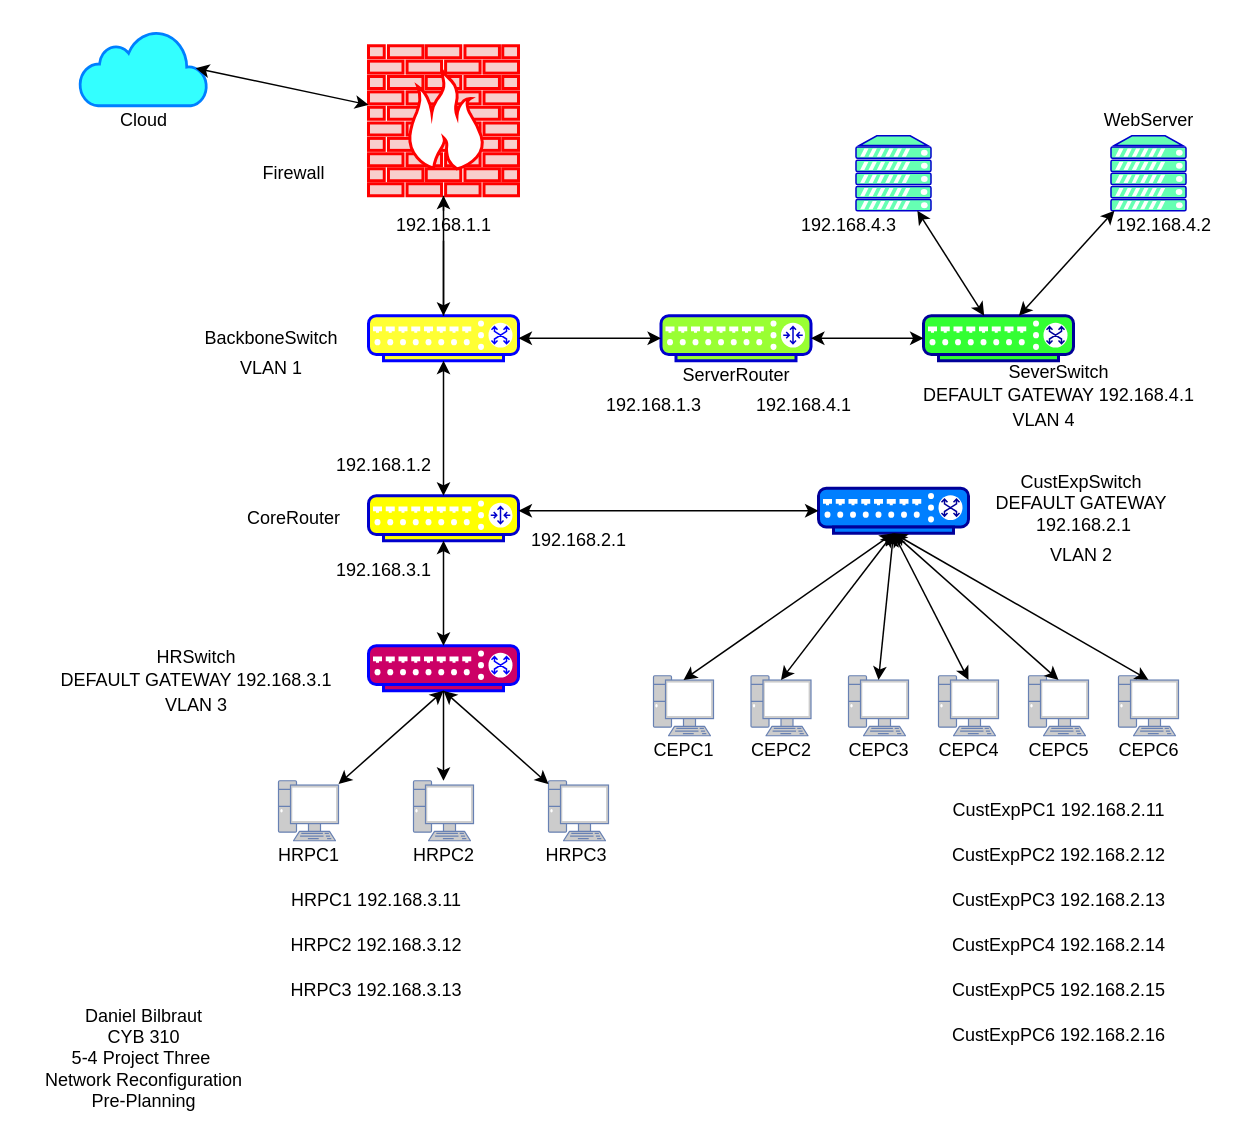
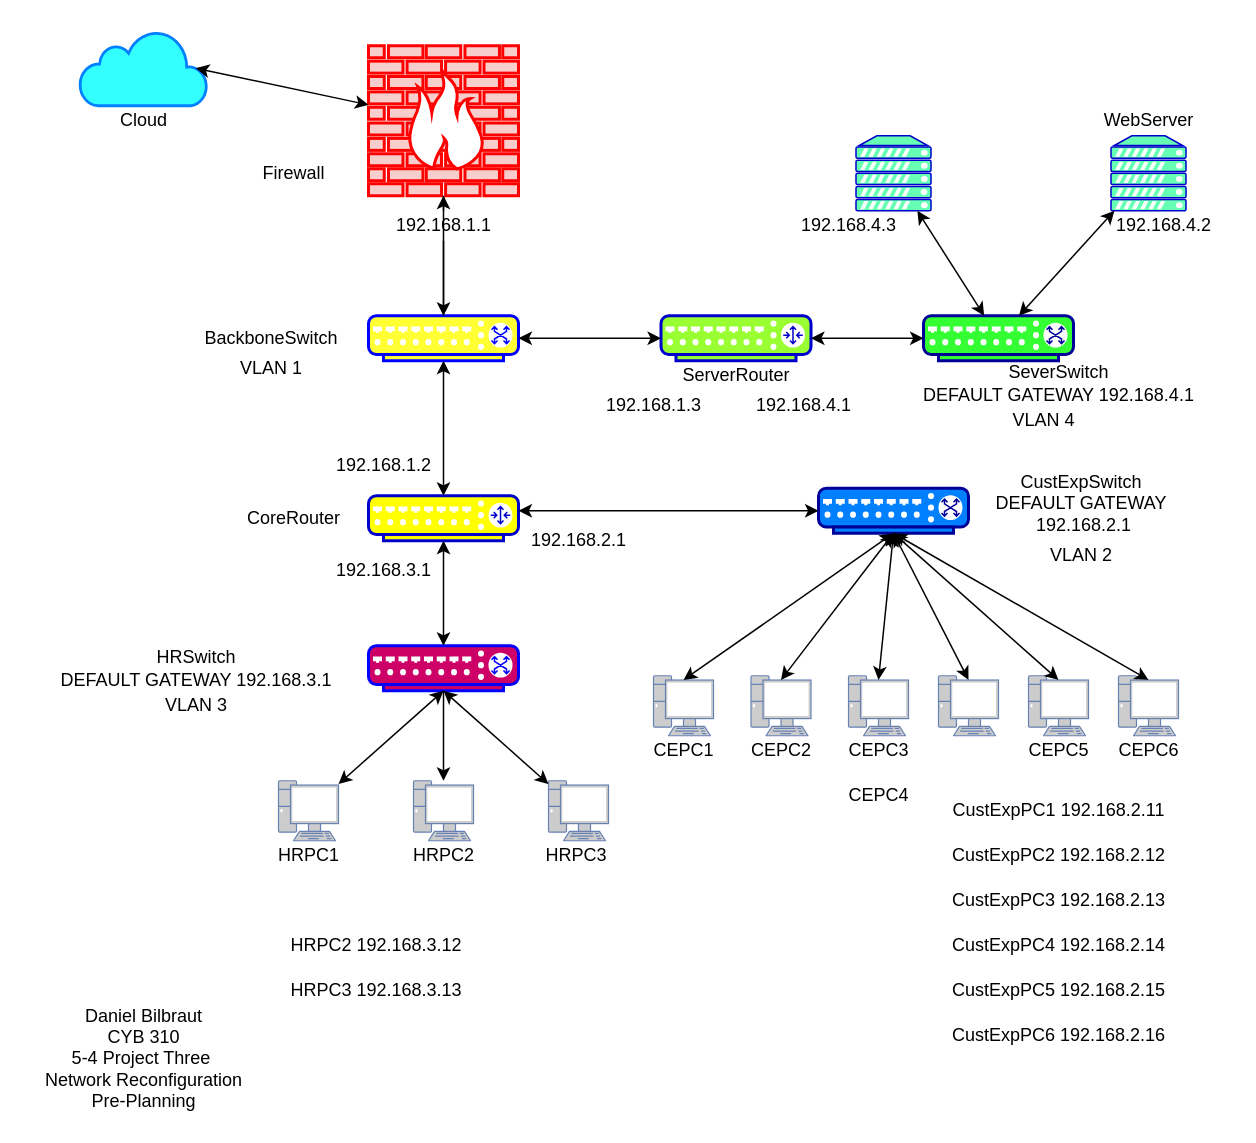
node "CEPC4": moved (968, 751) -> (878, 796)
node "HRPC1 192.168.3.11": removed
